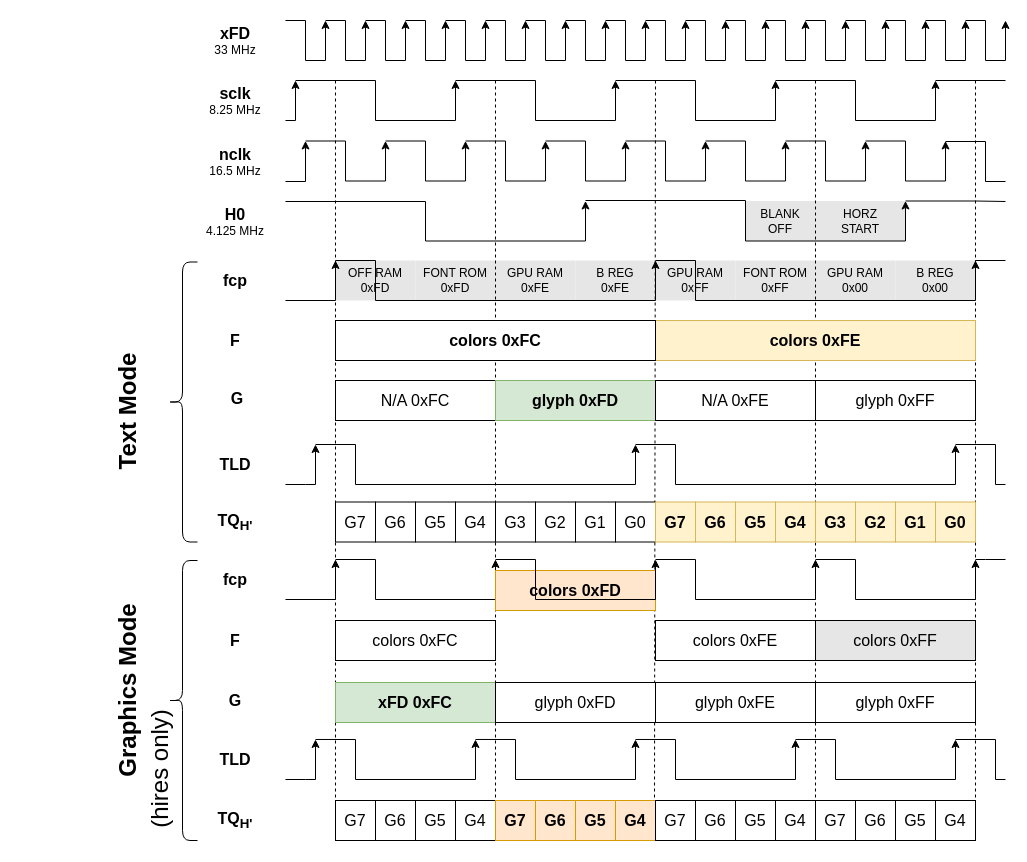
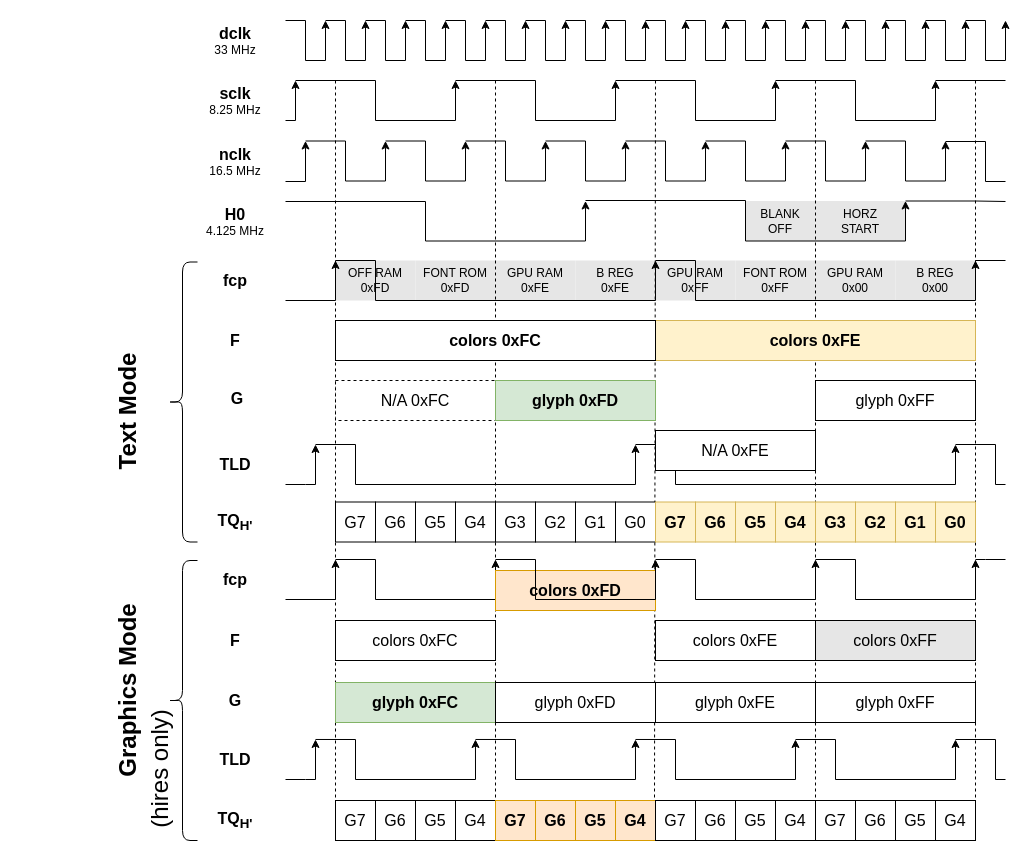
node "xFD 33 MHz": label "xFD 33 MHz" -> "dclk 33 MHz"
node "N/A 0xFC": style solid -> dashed
node "N/A 0xFE": moved (736, 401) -> (736, 451)
node "xFD 0xFC": label "xFD 0xFC" -> "glyph 0xFC"
